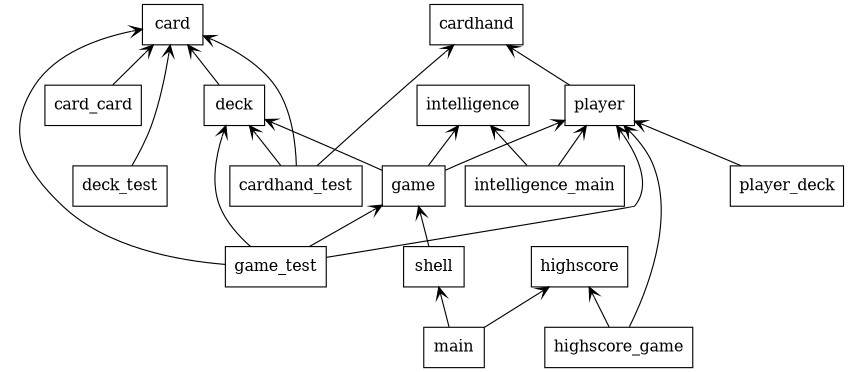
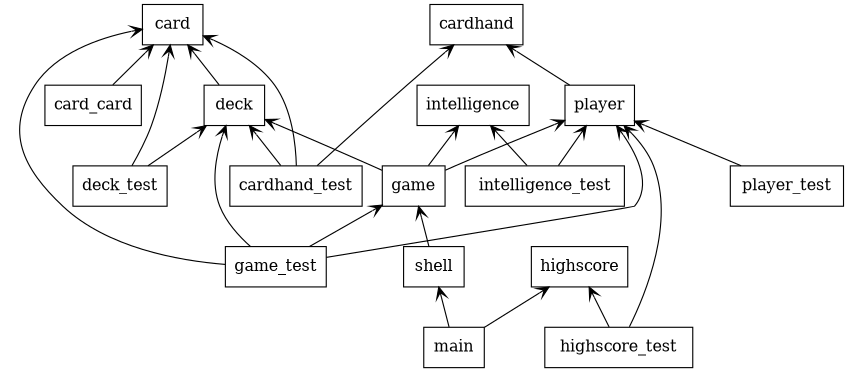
edge "deck_test" -> "deck": added
node "intelligence_main": label "intelligence_main" -> "intelligence_test"
node "player_deck": label "player_deck" -> "player_test"
node "highscore_game": label "highscore_game" -> "highscore_test"
